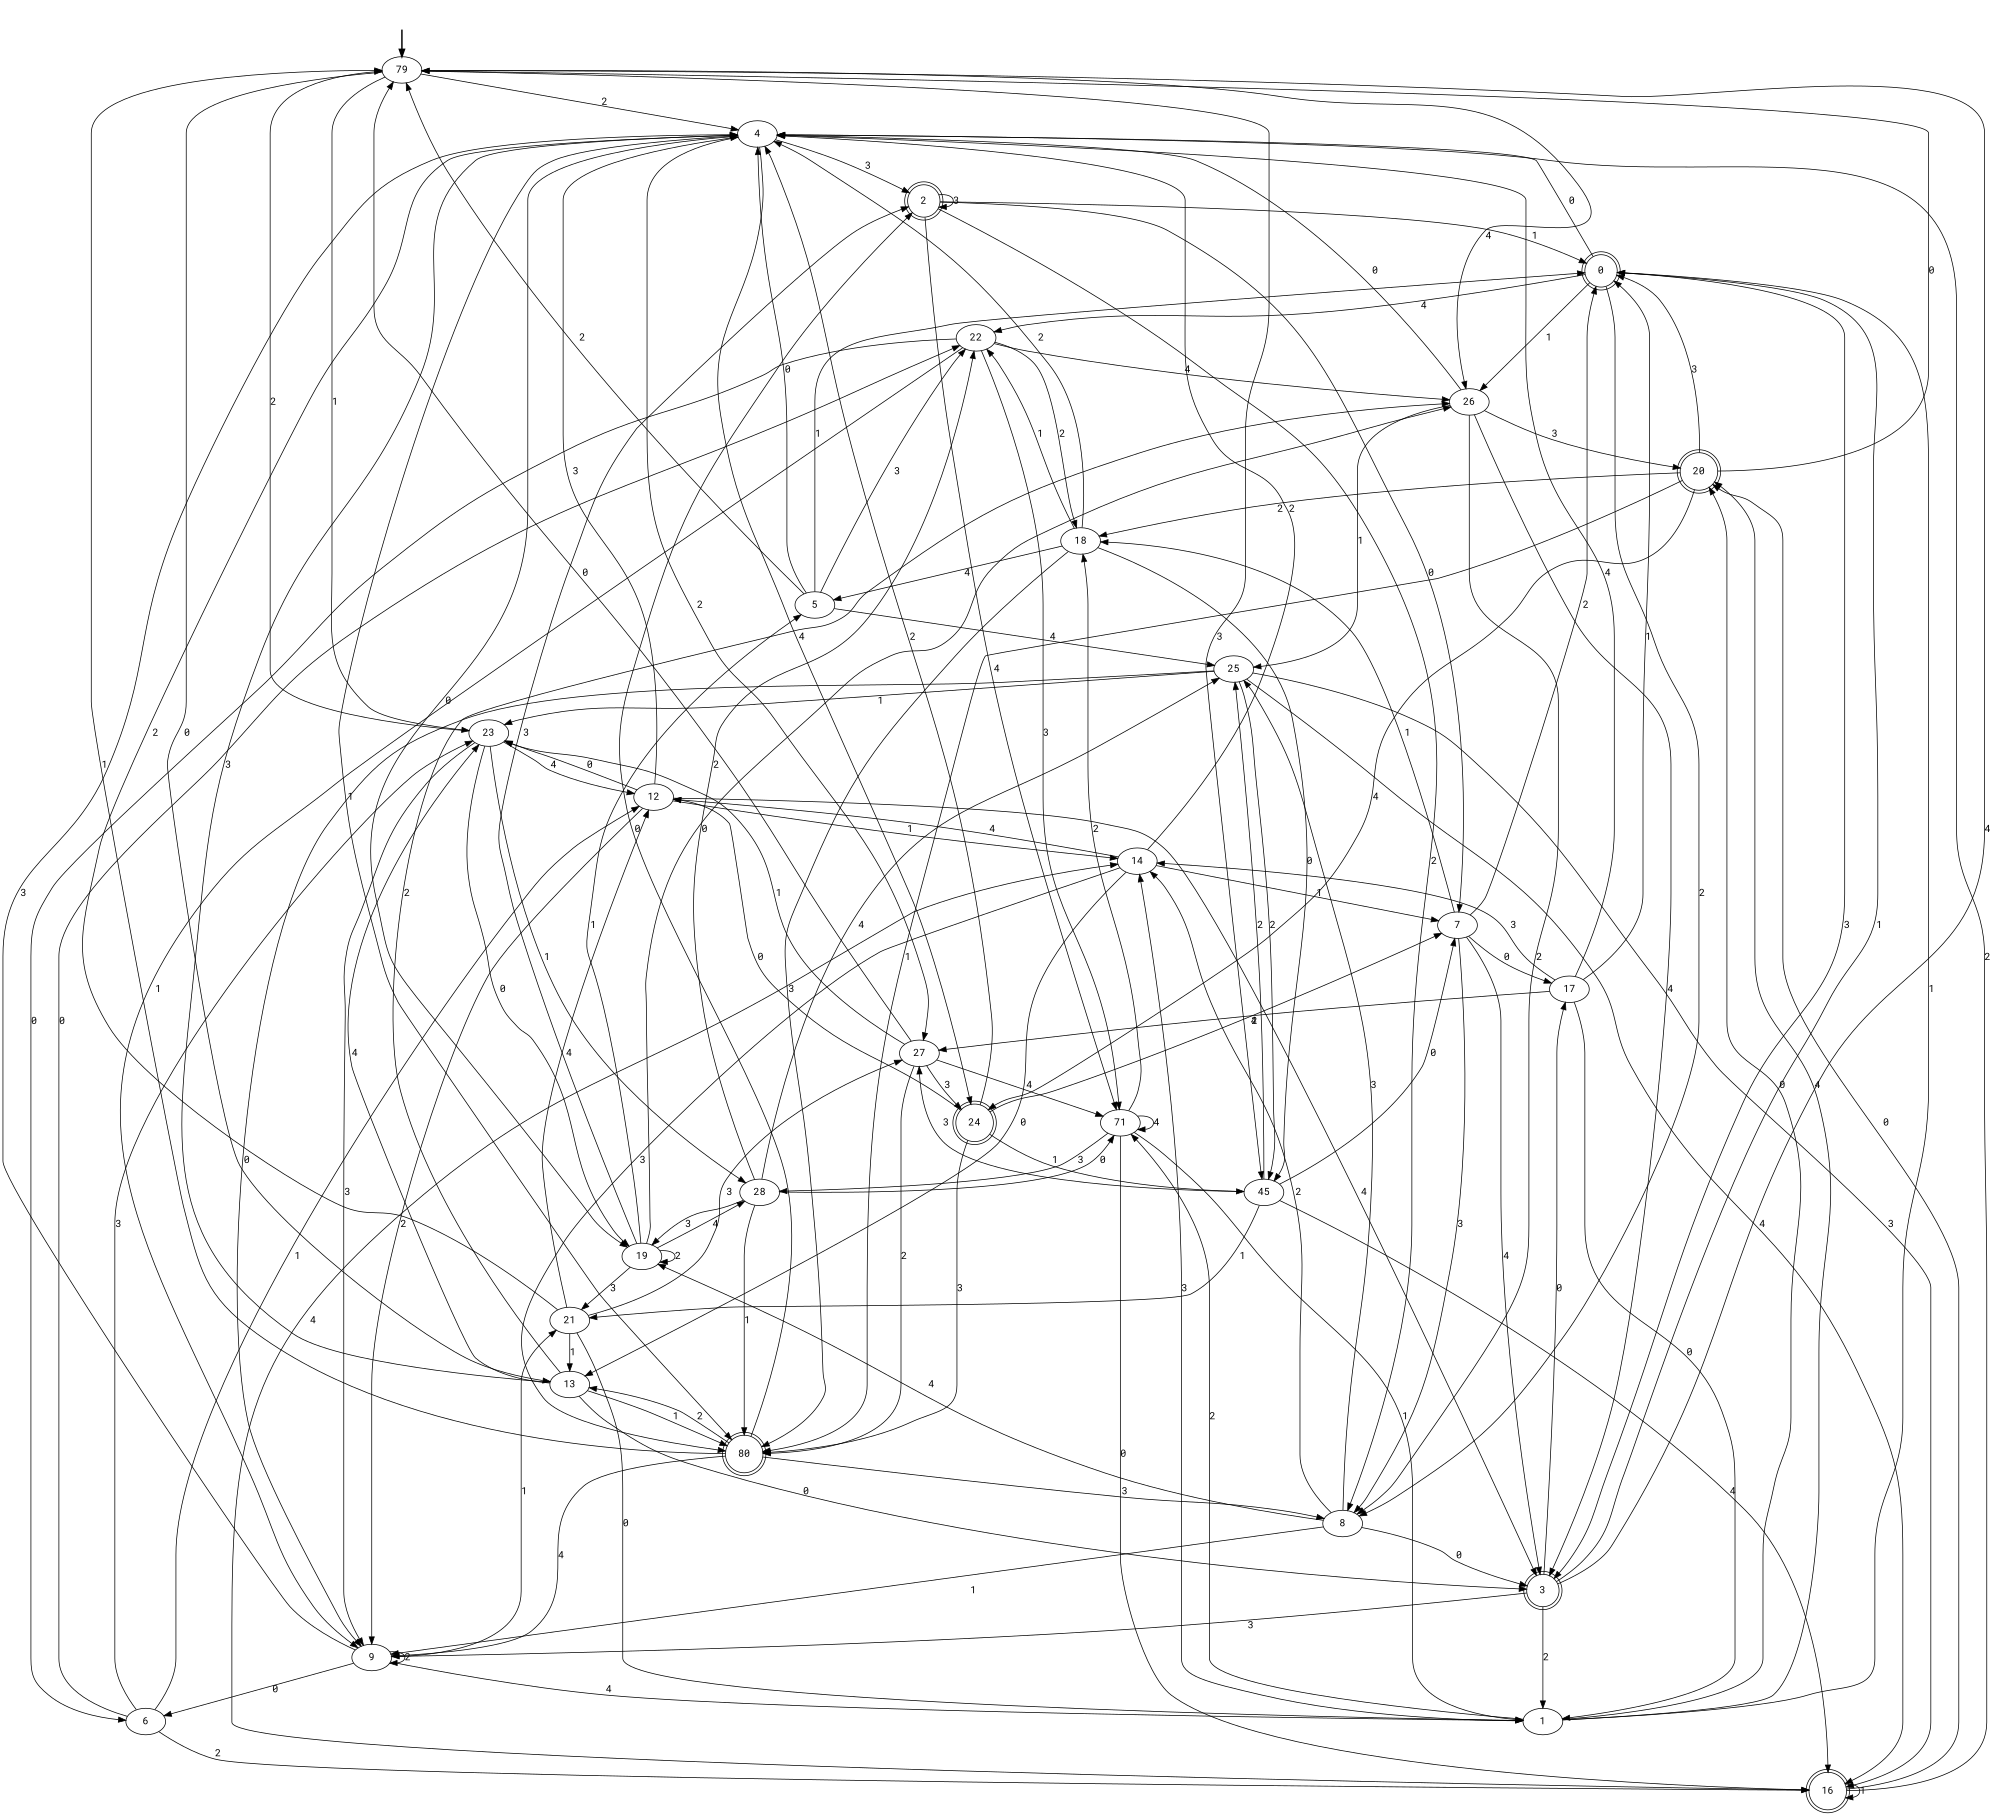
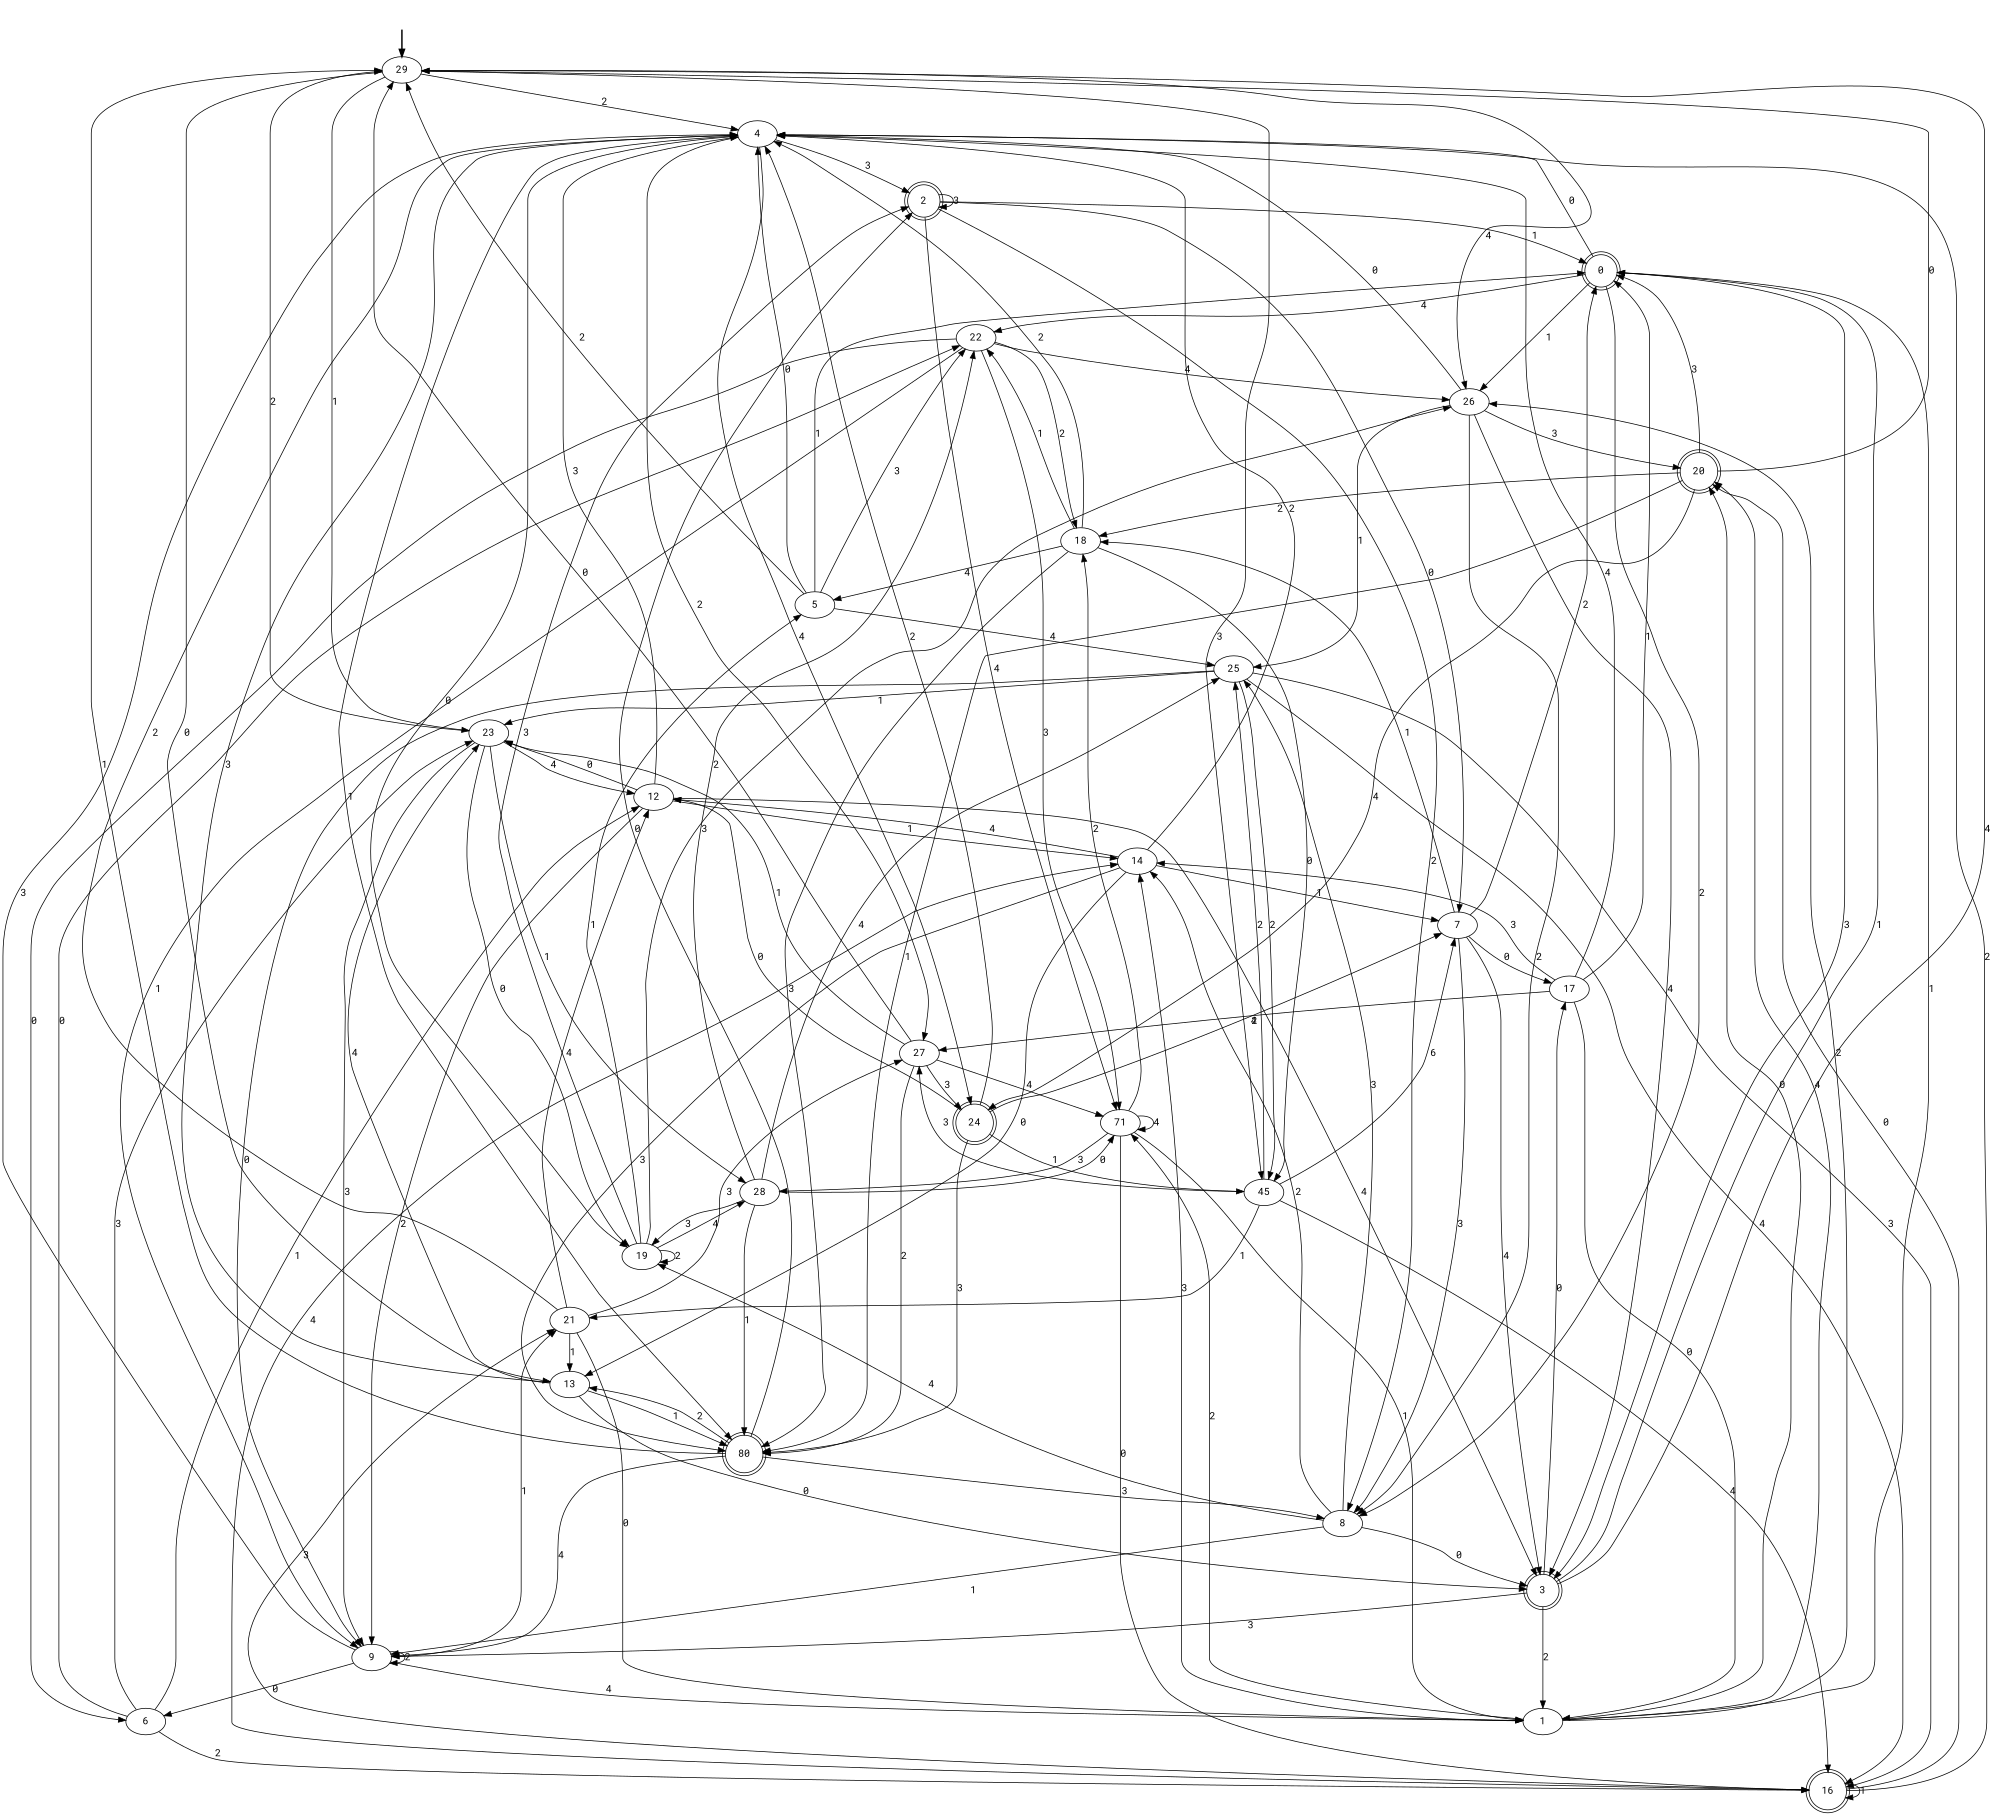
node "79": label "79" -> "29"
edge "13" -> "26": now "1" -> "26"
edge "19" -> "26": label "0" -> "3"
edge "45" -> "7": label "0" -> "6"
edge "19" -> "21": now "16" -> "21"
